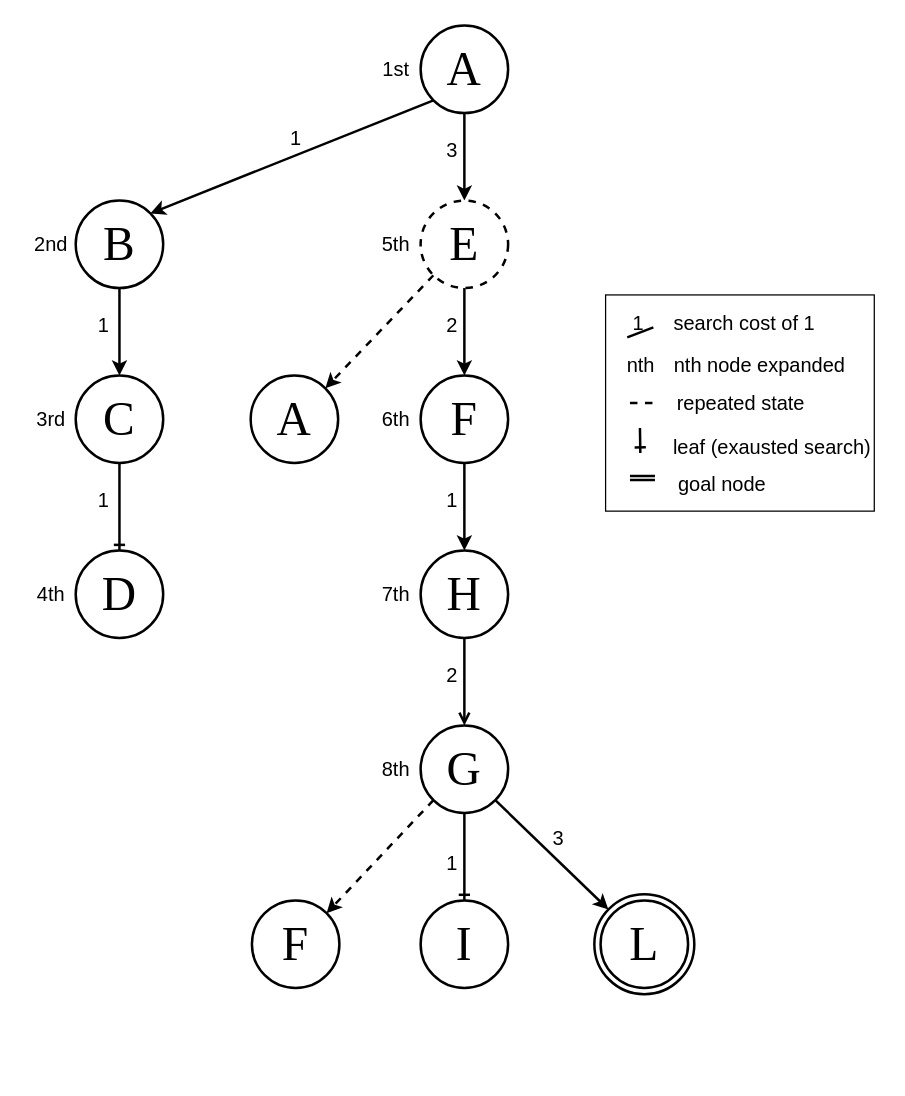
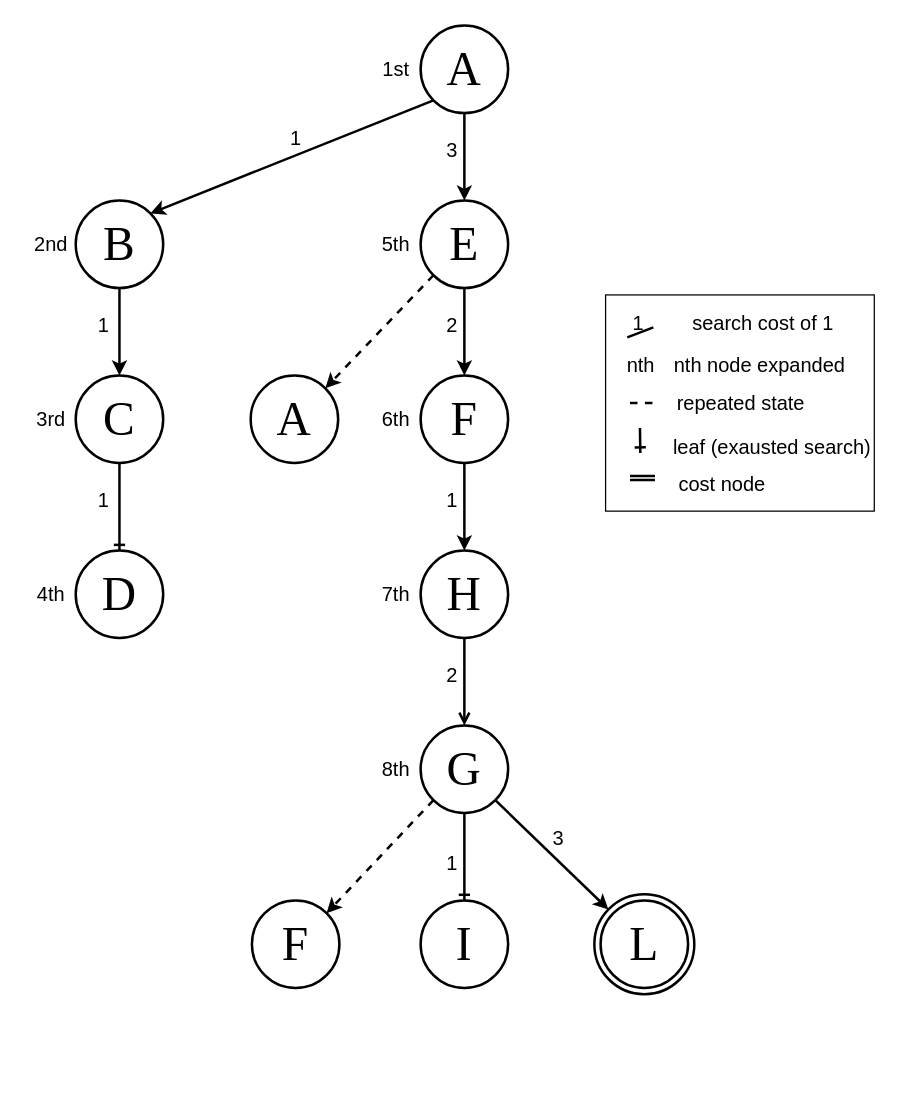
node "E": style dashed -> solid
node "search cost of 1": moved (746, 323) -> (765, 323)
node "goal node": label "goal node" -> "cost node"
